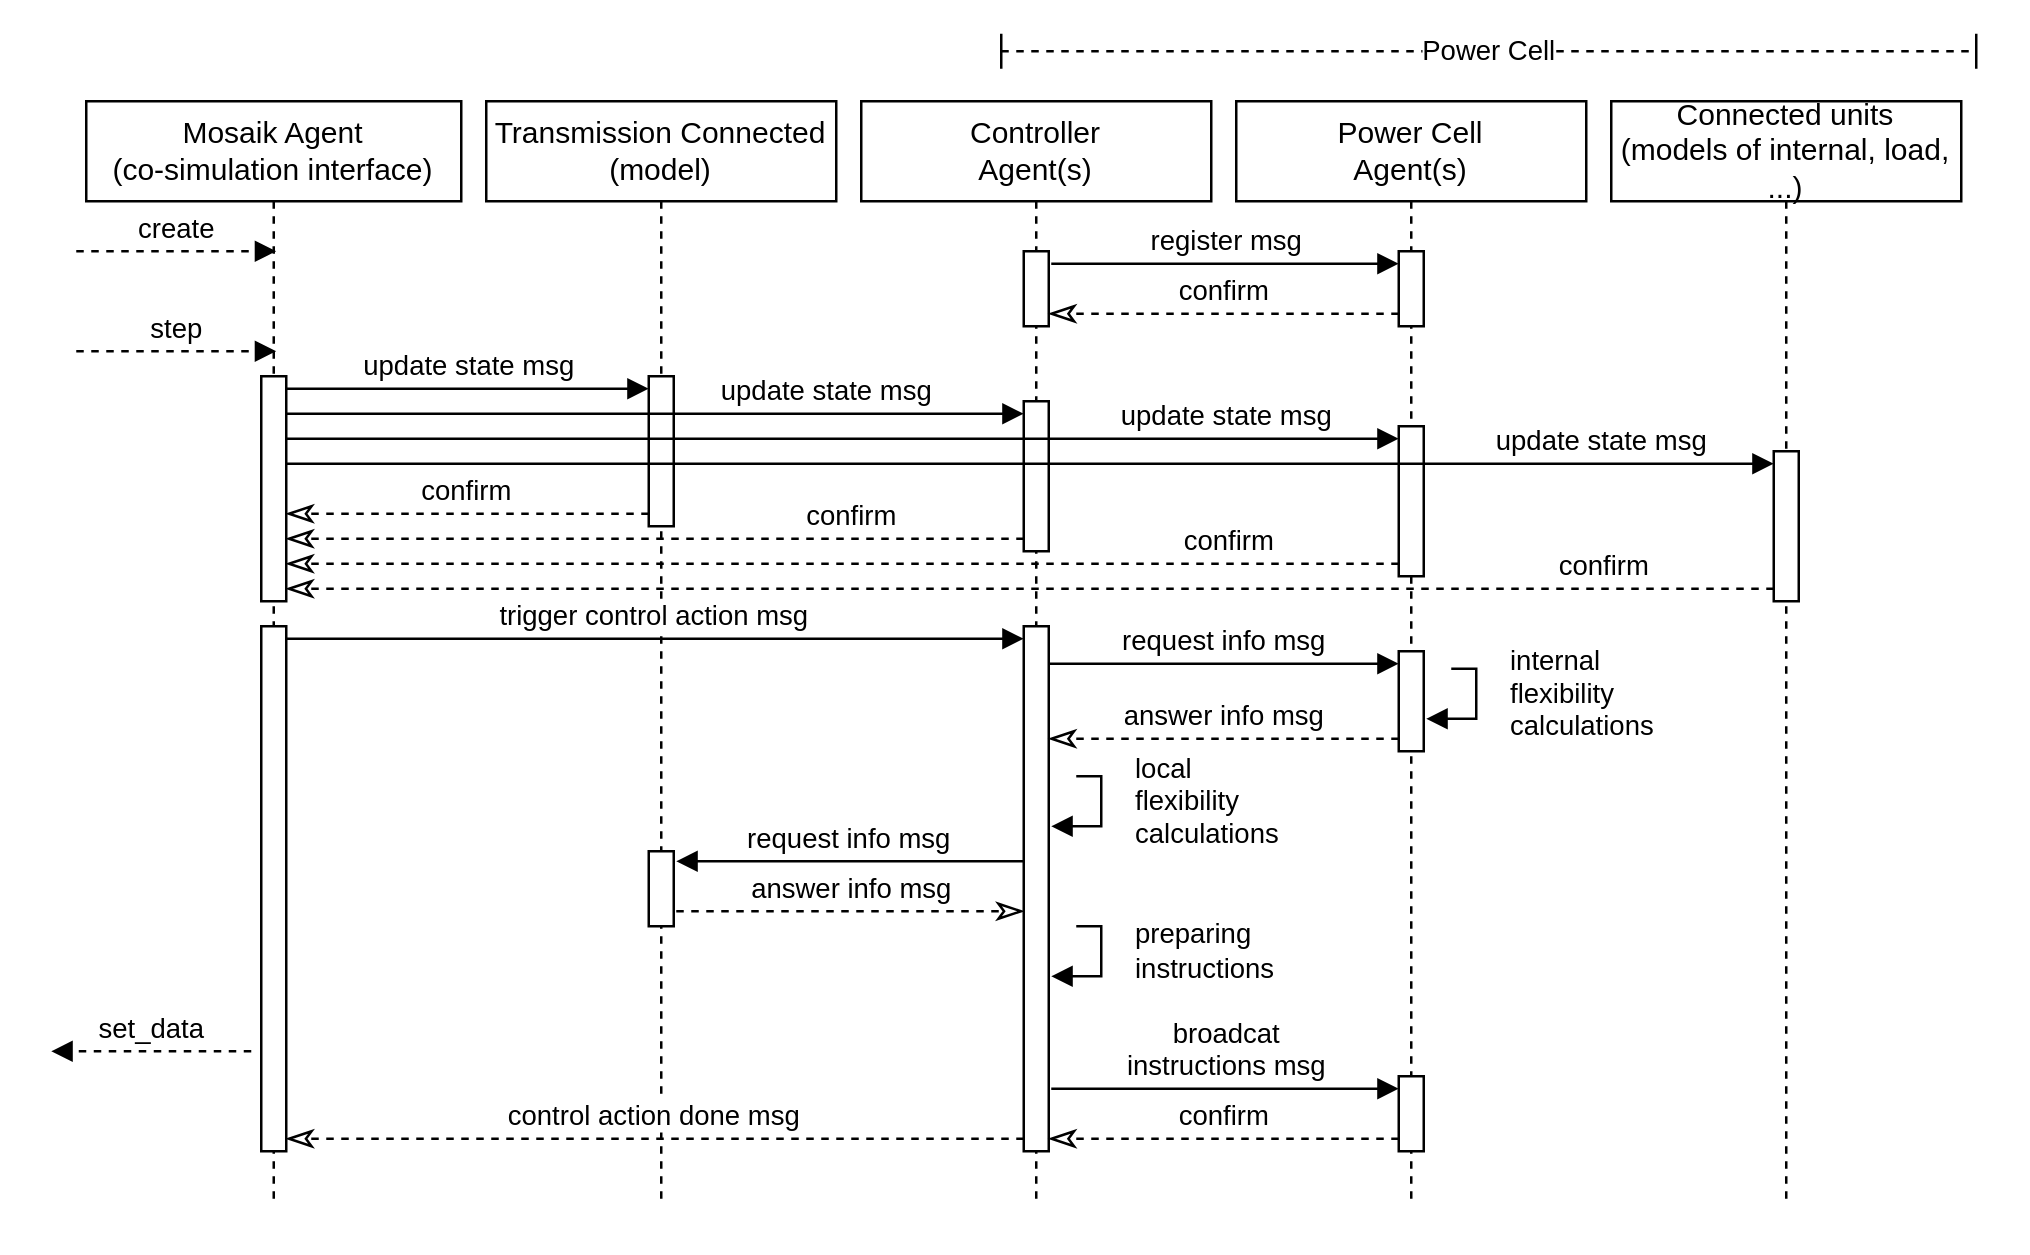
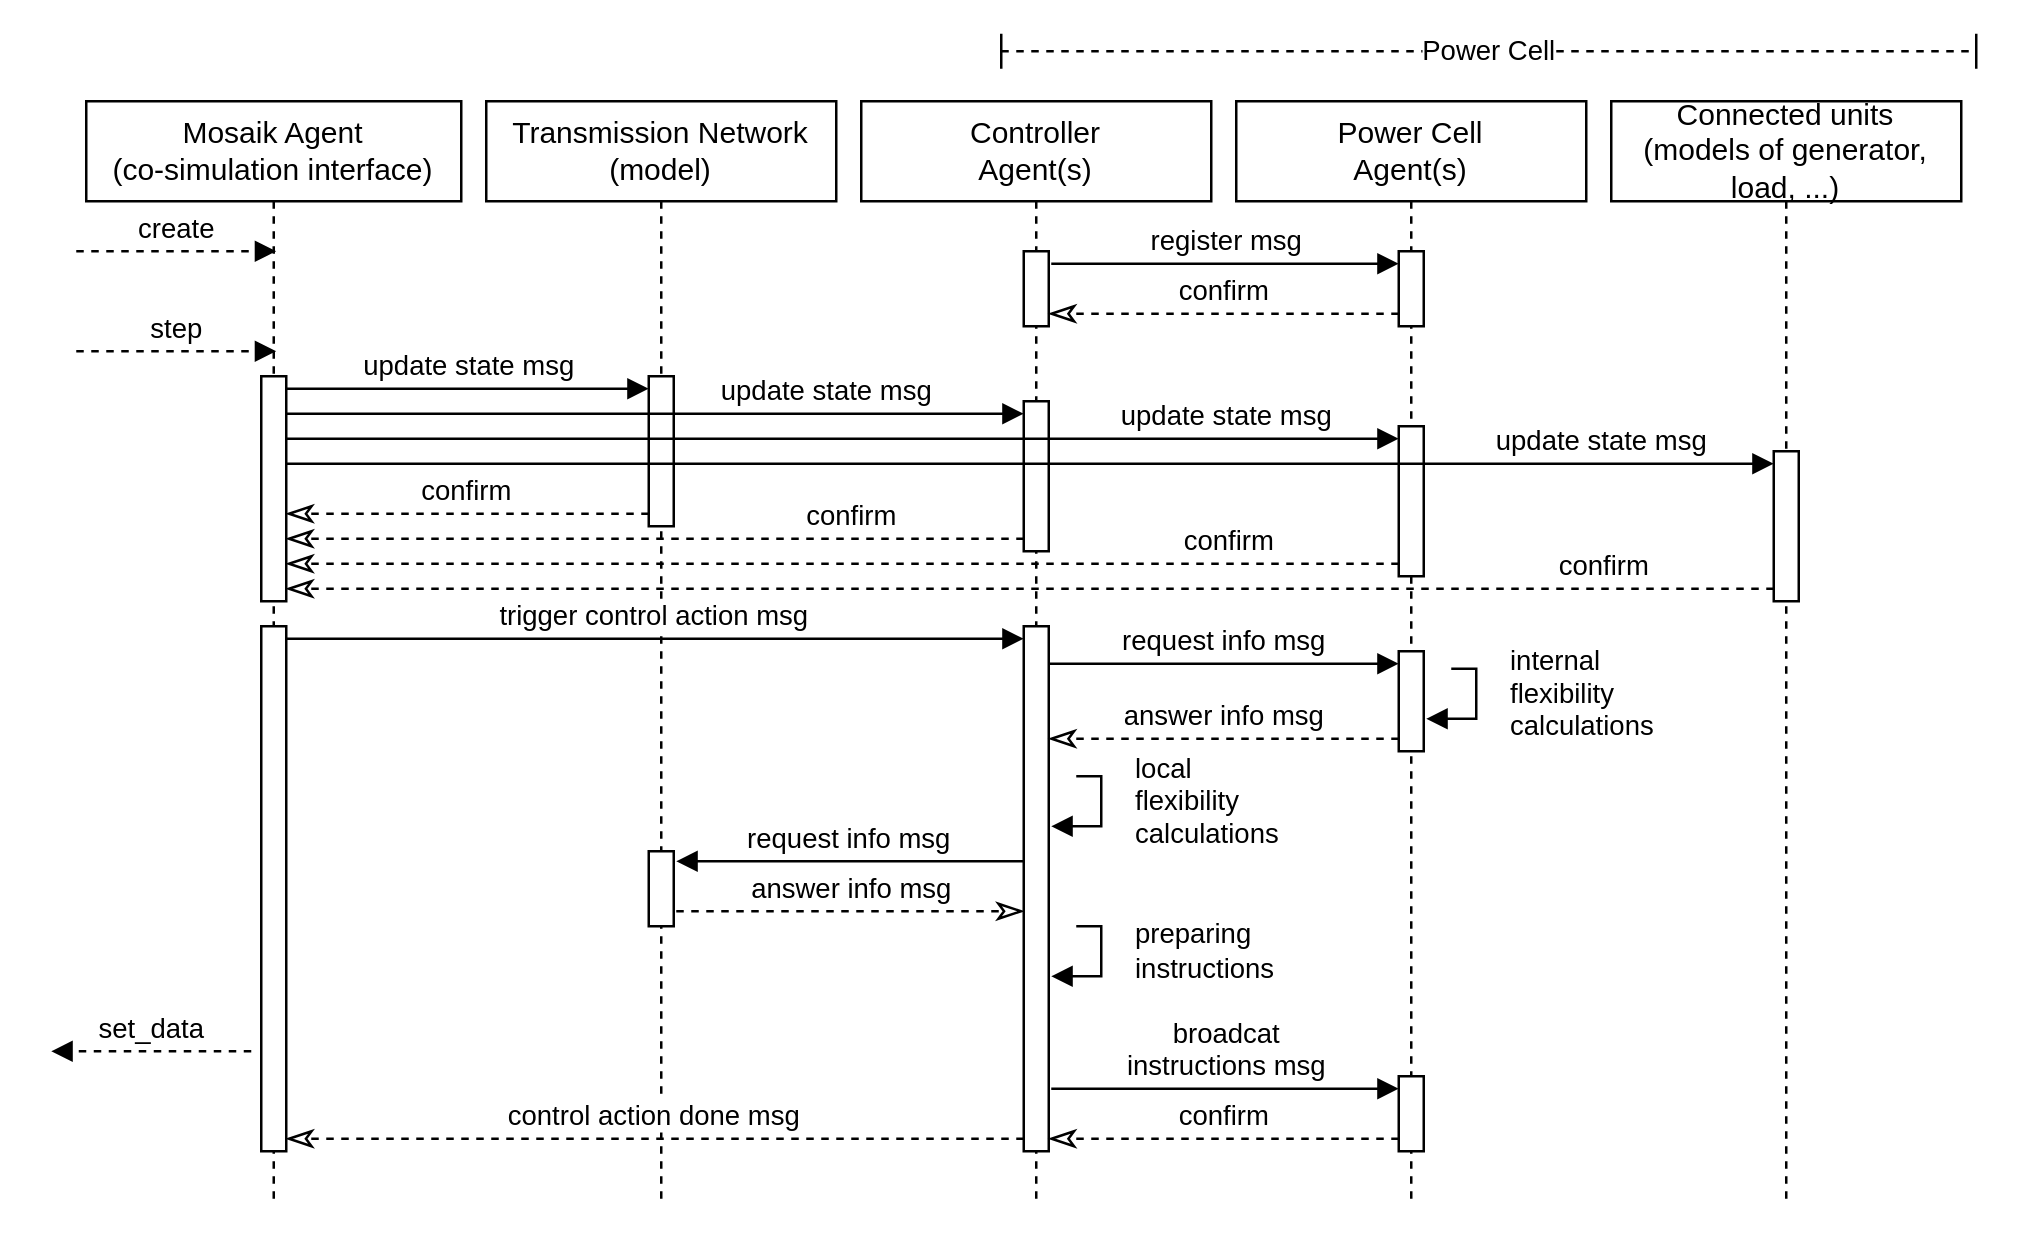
node "Transmission Connected (model)": label "Transmission Connected (model)" -> "Transmission Network (model)"
node "Connected units(models of internal, load, ...)": label "Connected units(models of internal, load, ...)" -> "Connected units(models of generator, load, ...)"
